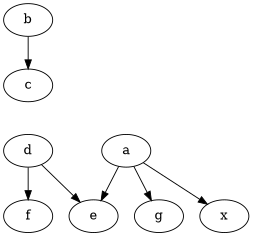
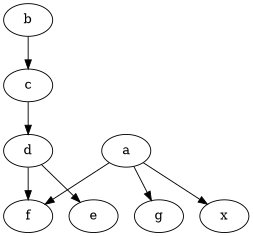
edge "c" -> "d": added
edge "a" -> "e": now "a" -> "f"
